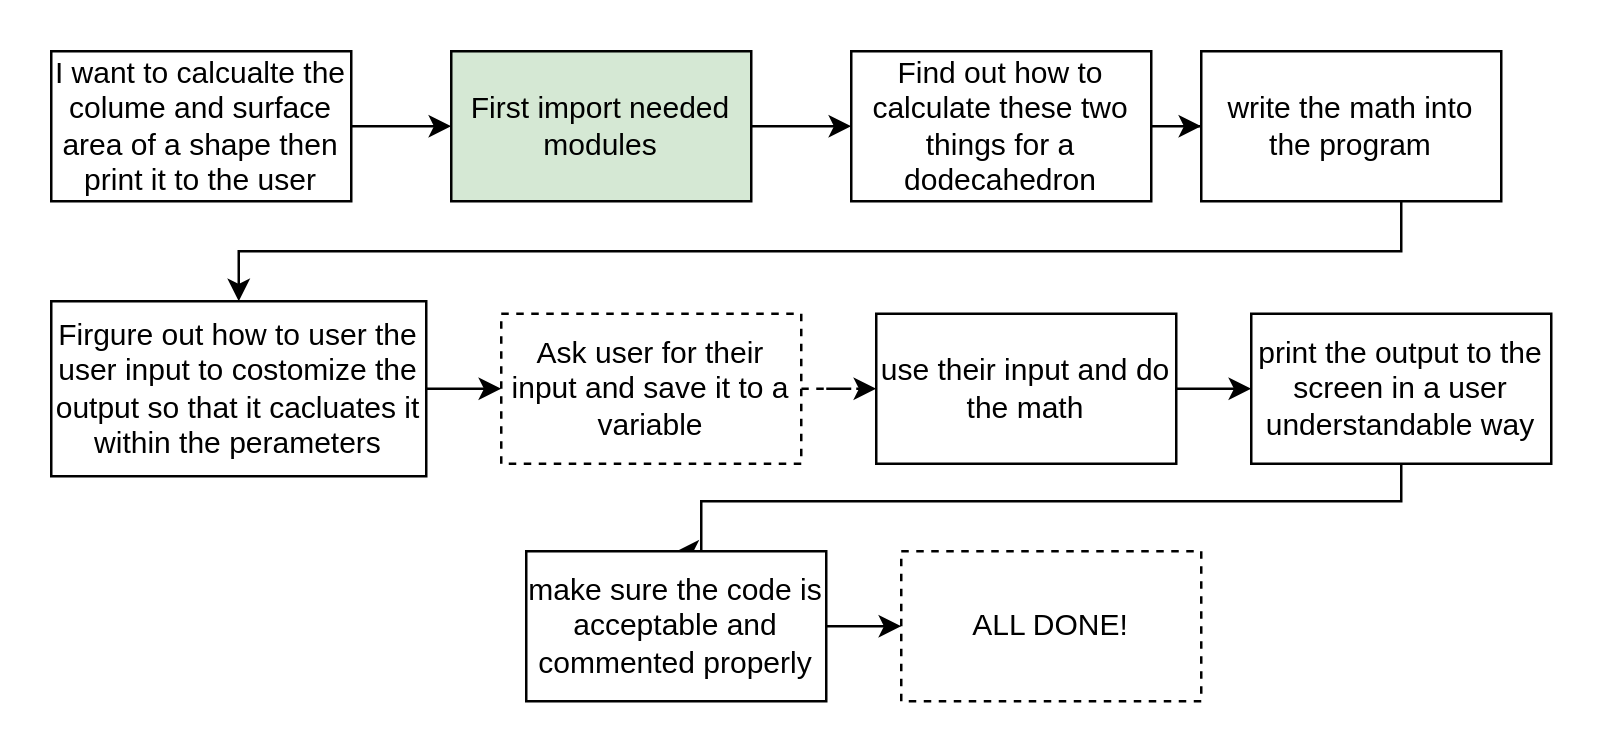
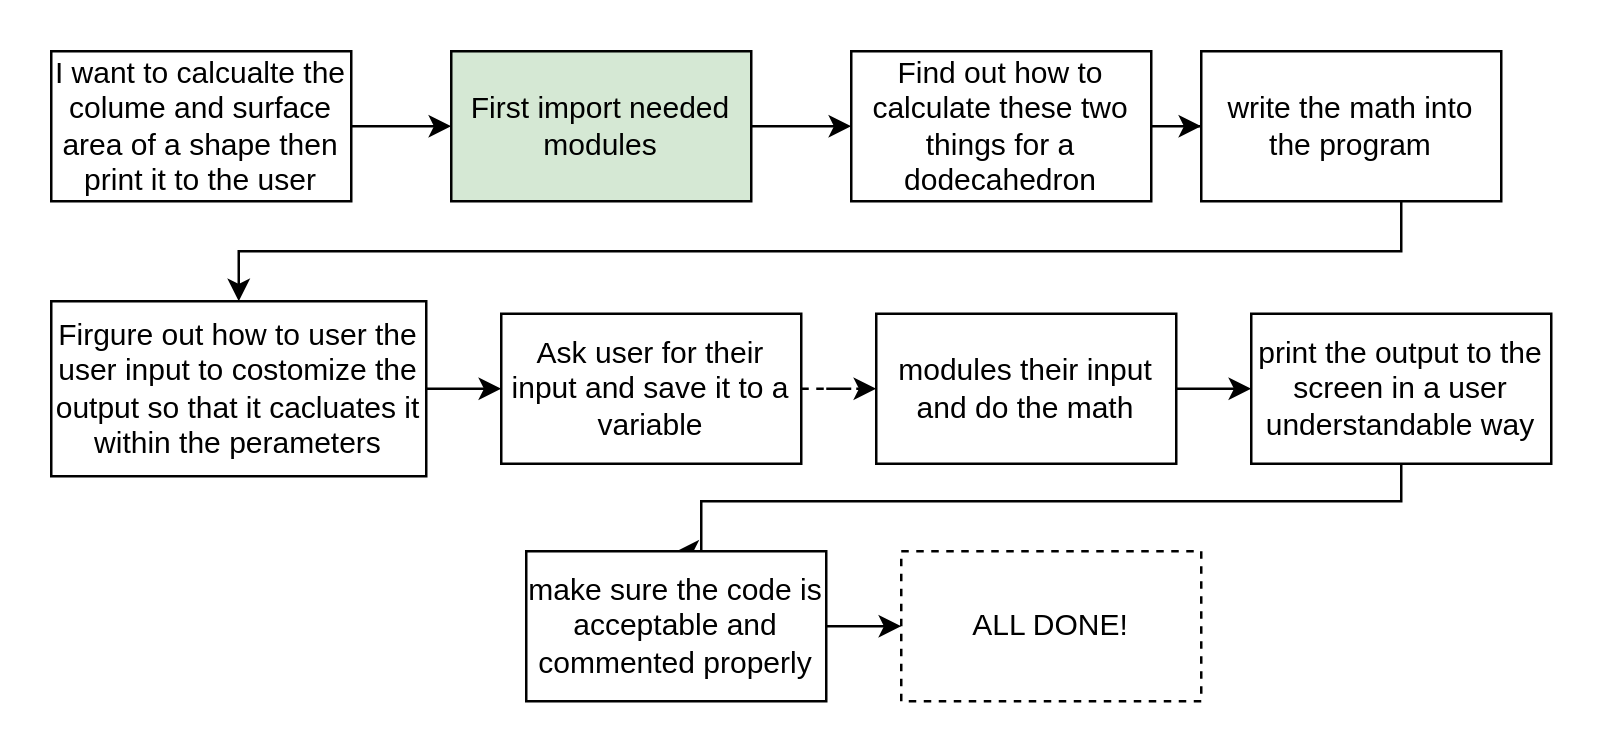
node "Ask user for their input and save it to a variable": style dashed -> solid
node "use their input and do the math": label "use their input and do the math" -> "modules their input and do the math"
